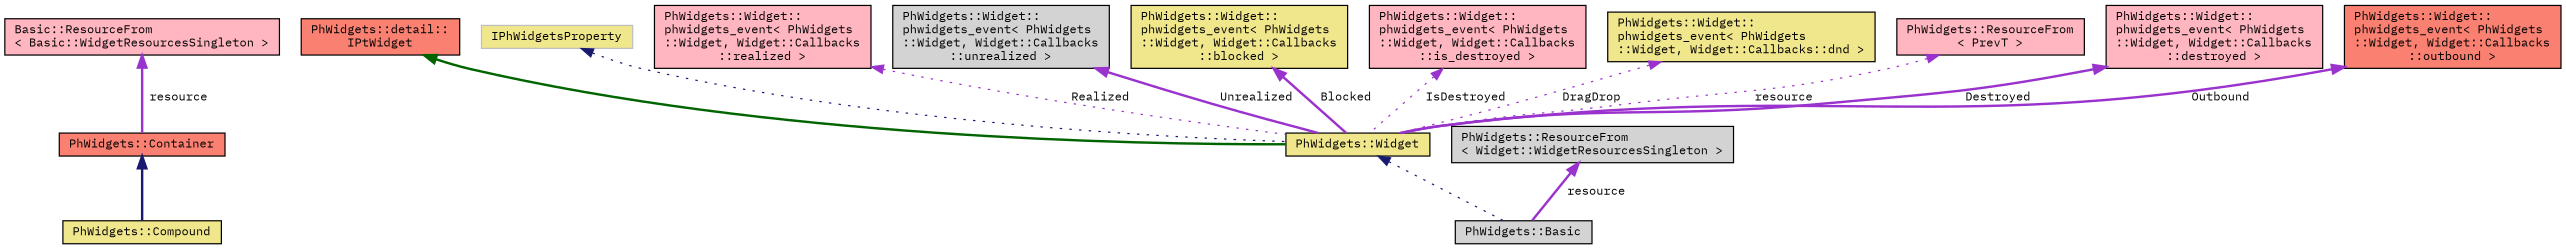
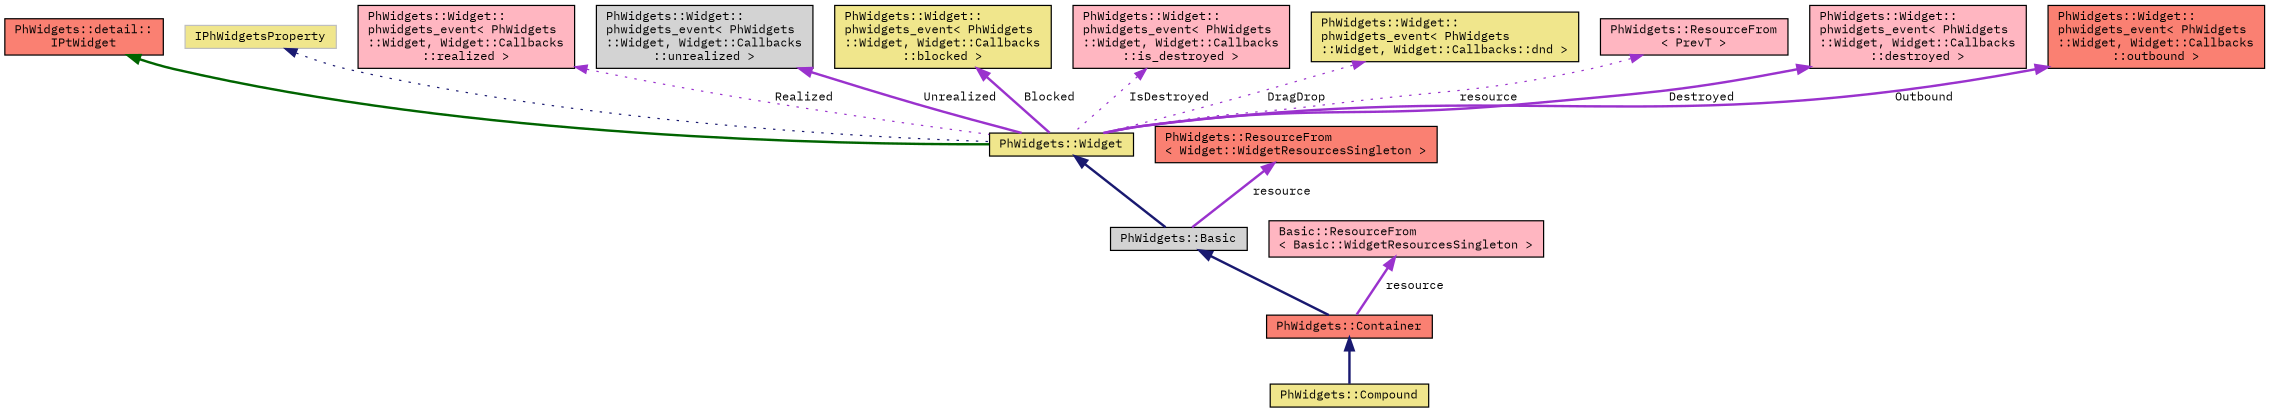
node "PhWidgets::ResourceFrom < Widget::WidgetResourcesSingleton >": fillcolor lightgrey -> salmon
edge "PhWidgets::Basic" -> "PhWidgets::Widget": style dotted -> bold
edge "PhWidgets::Container" -> "PhWidgets::Basic": added
